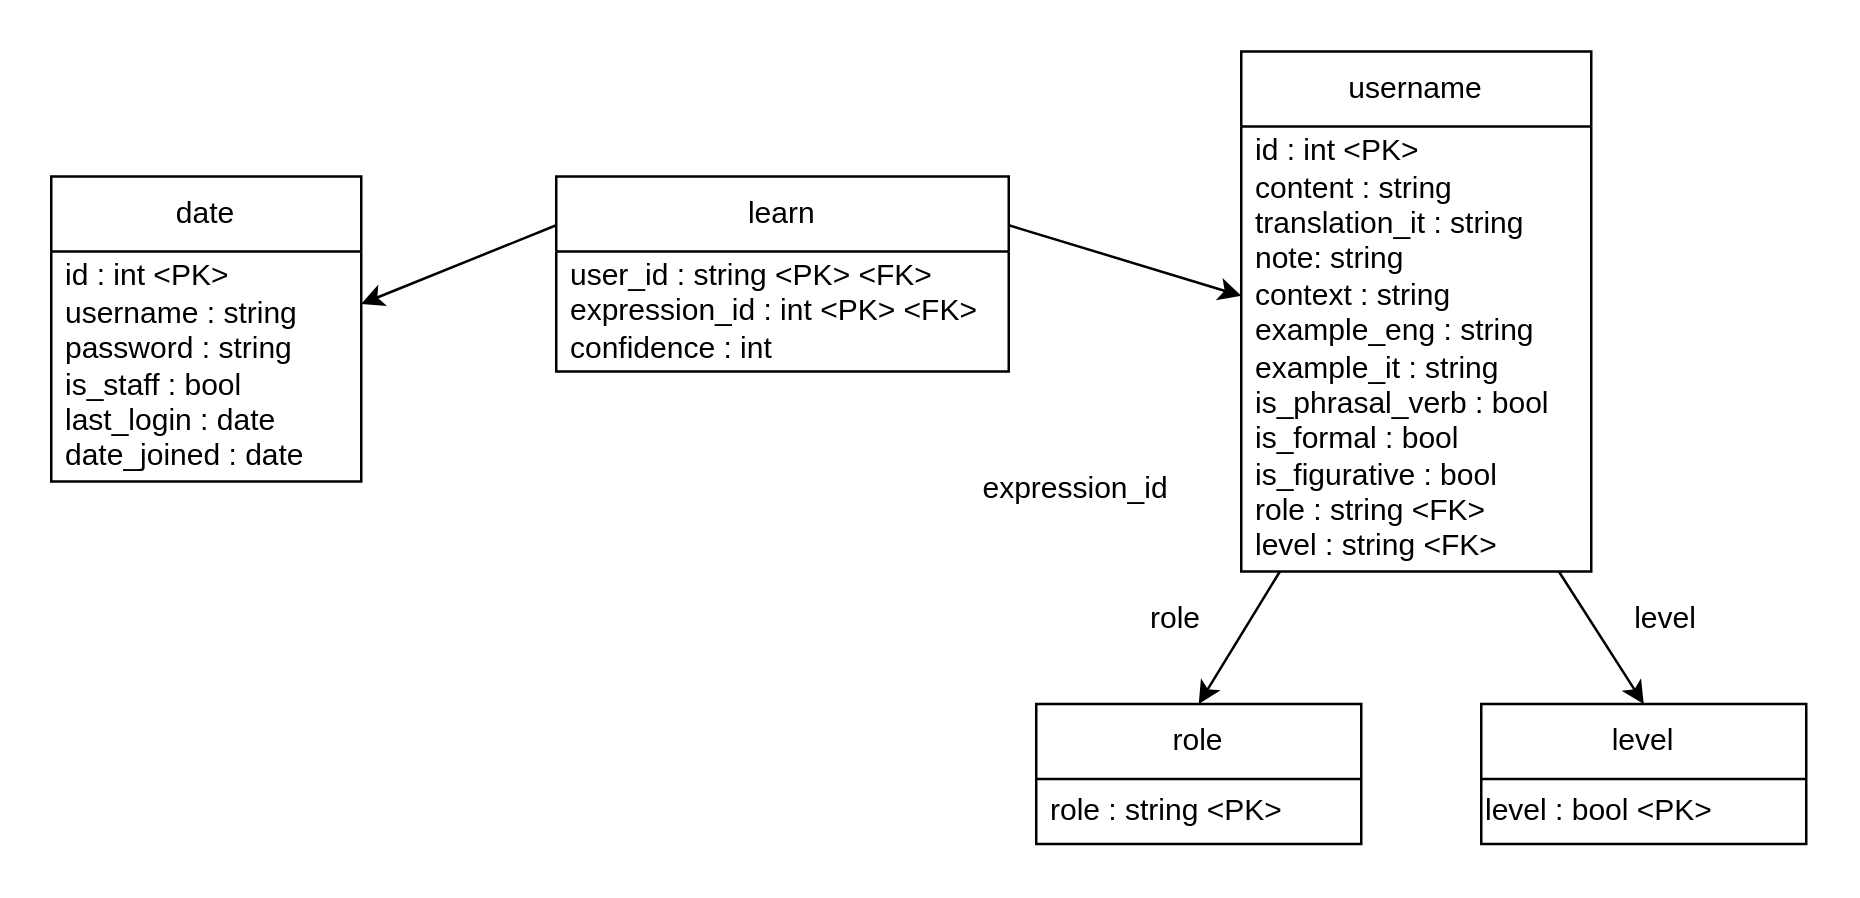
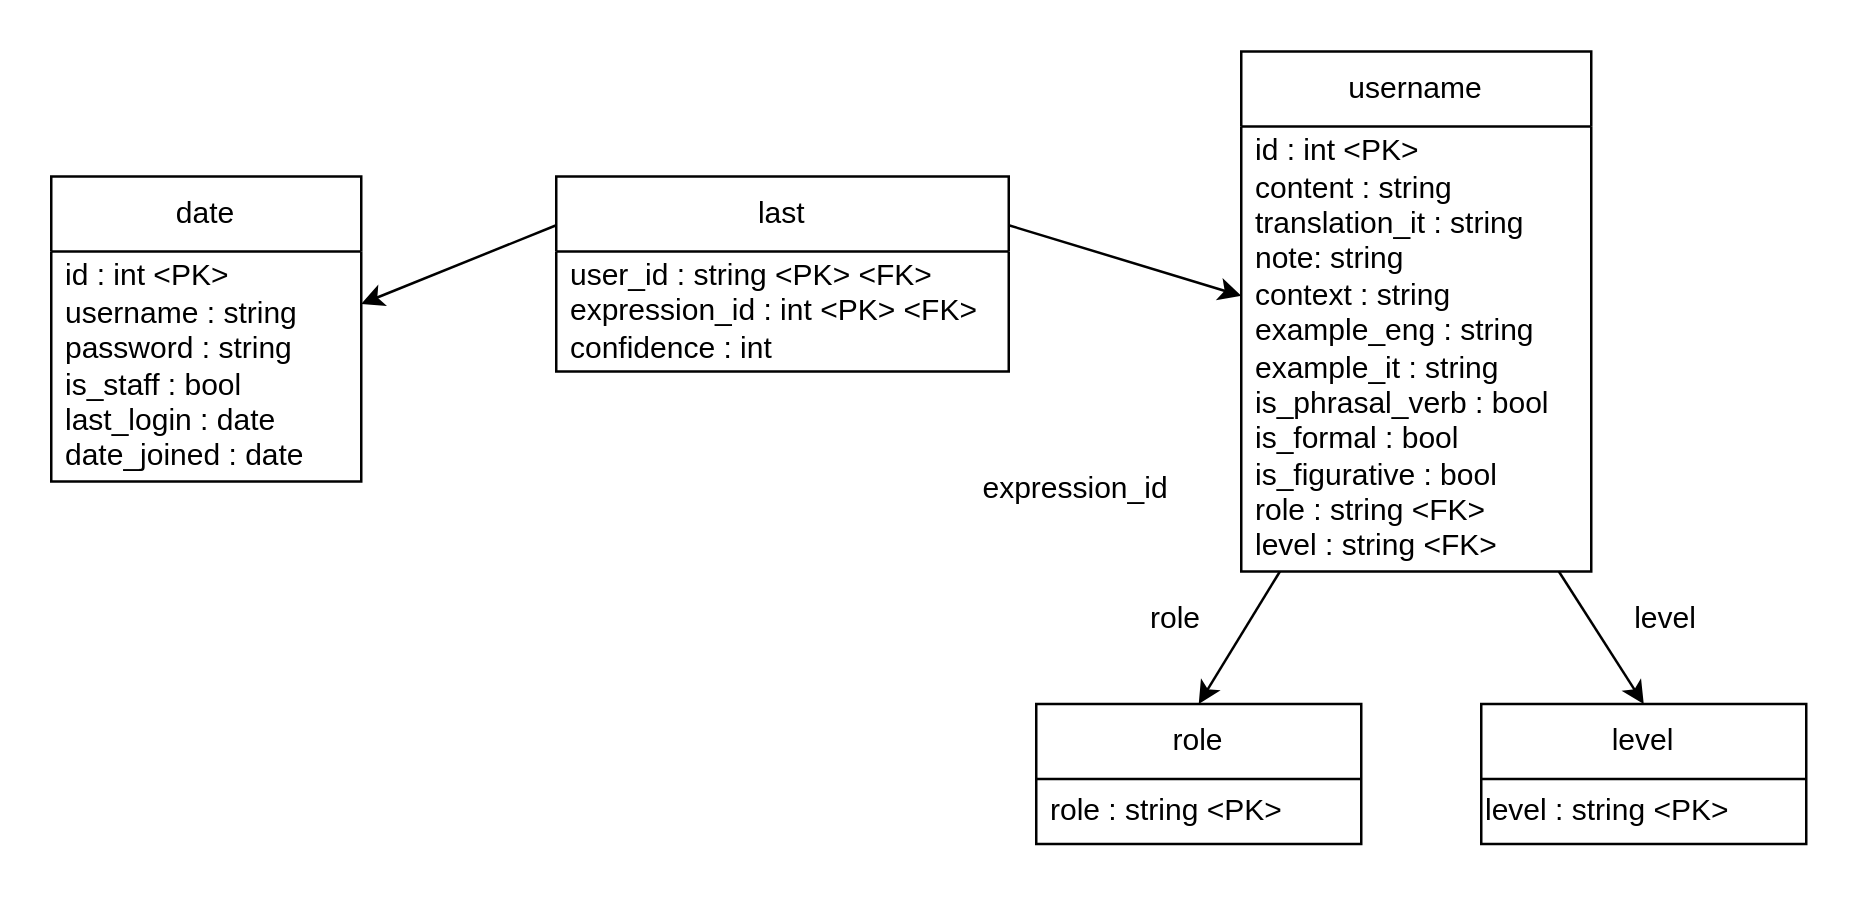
node "learn": label "learn" -> "last"
node "level : bool <PK>": label "level : bool <PK>" -> "level : string <PK>"
